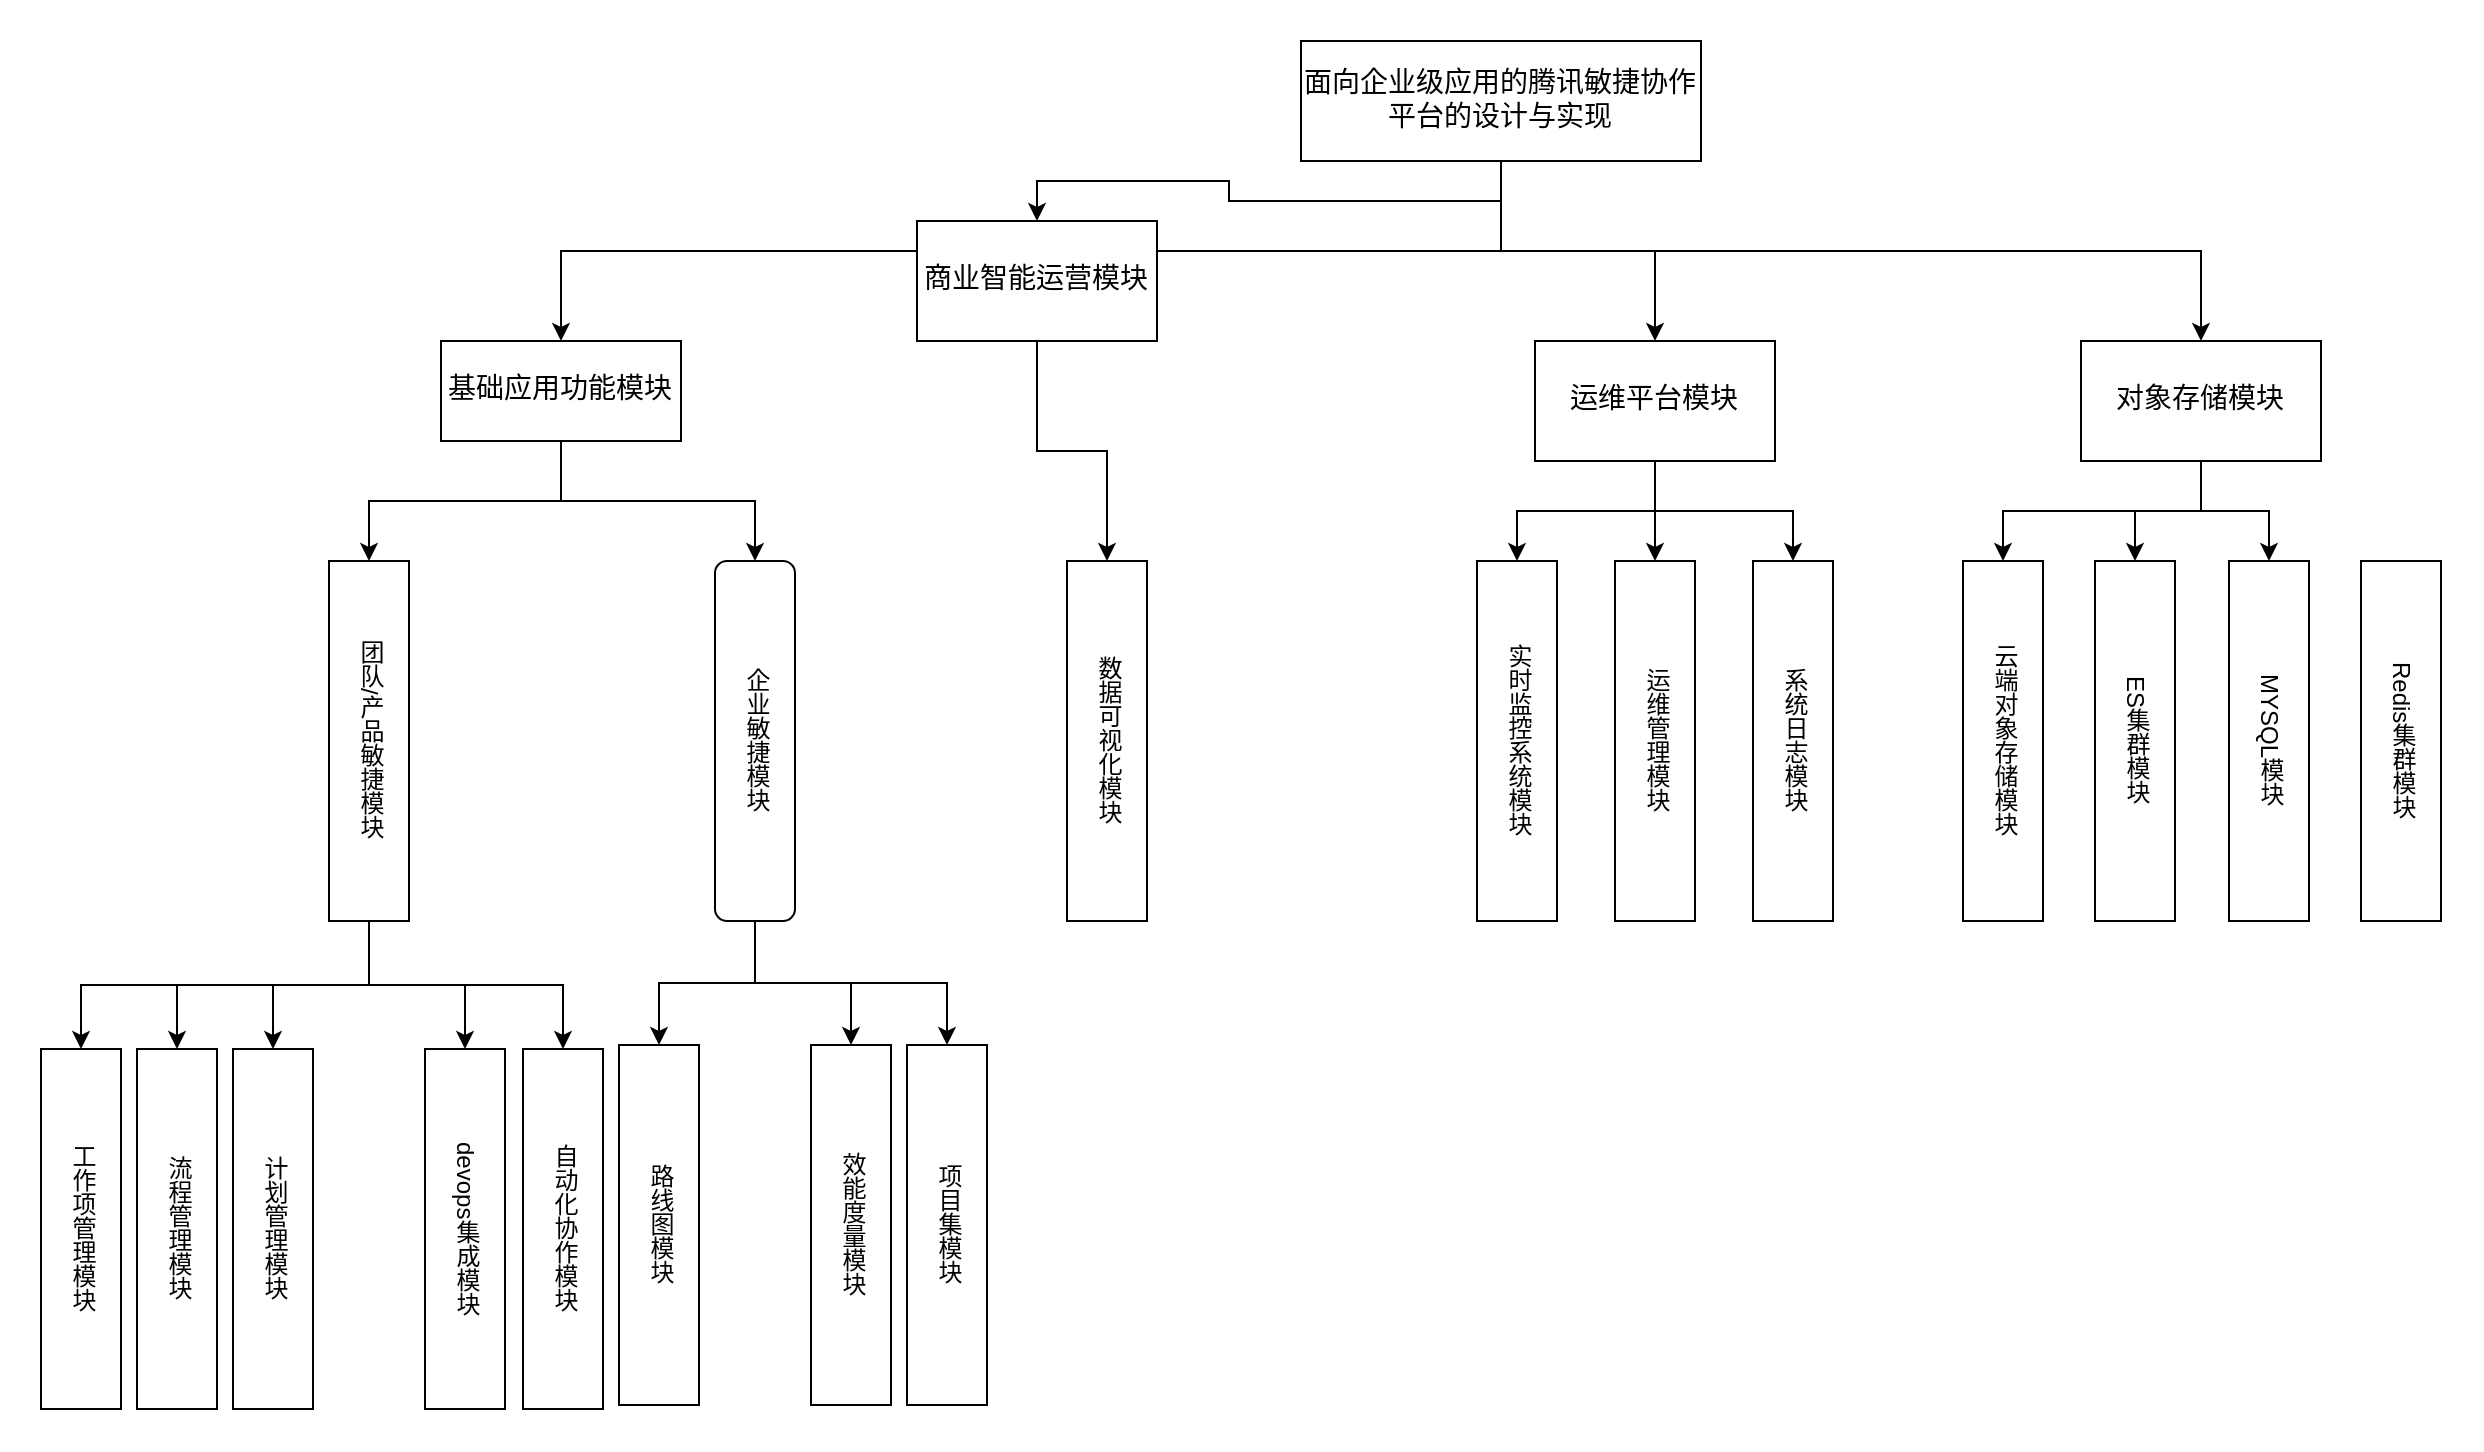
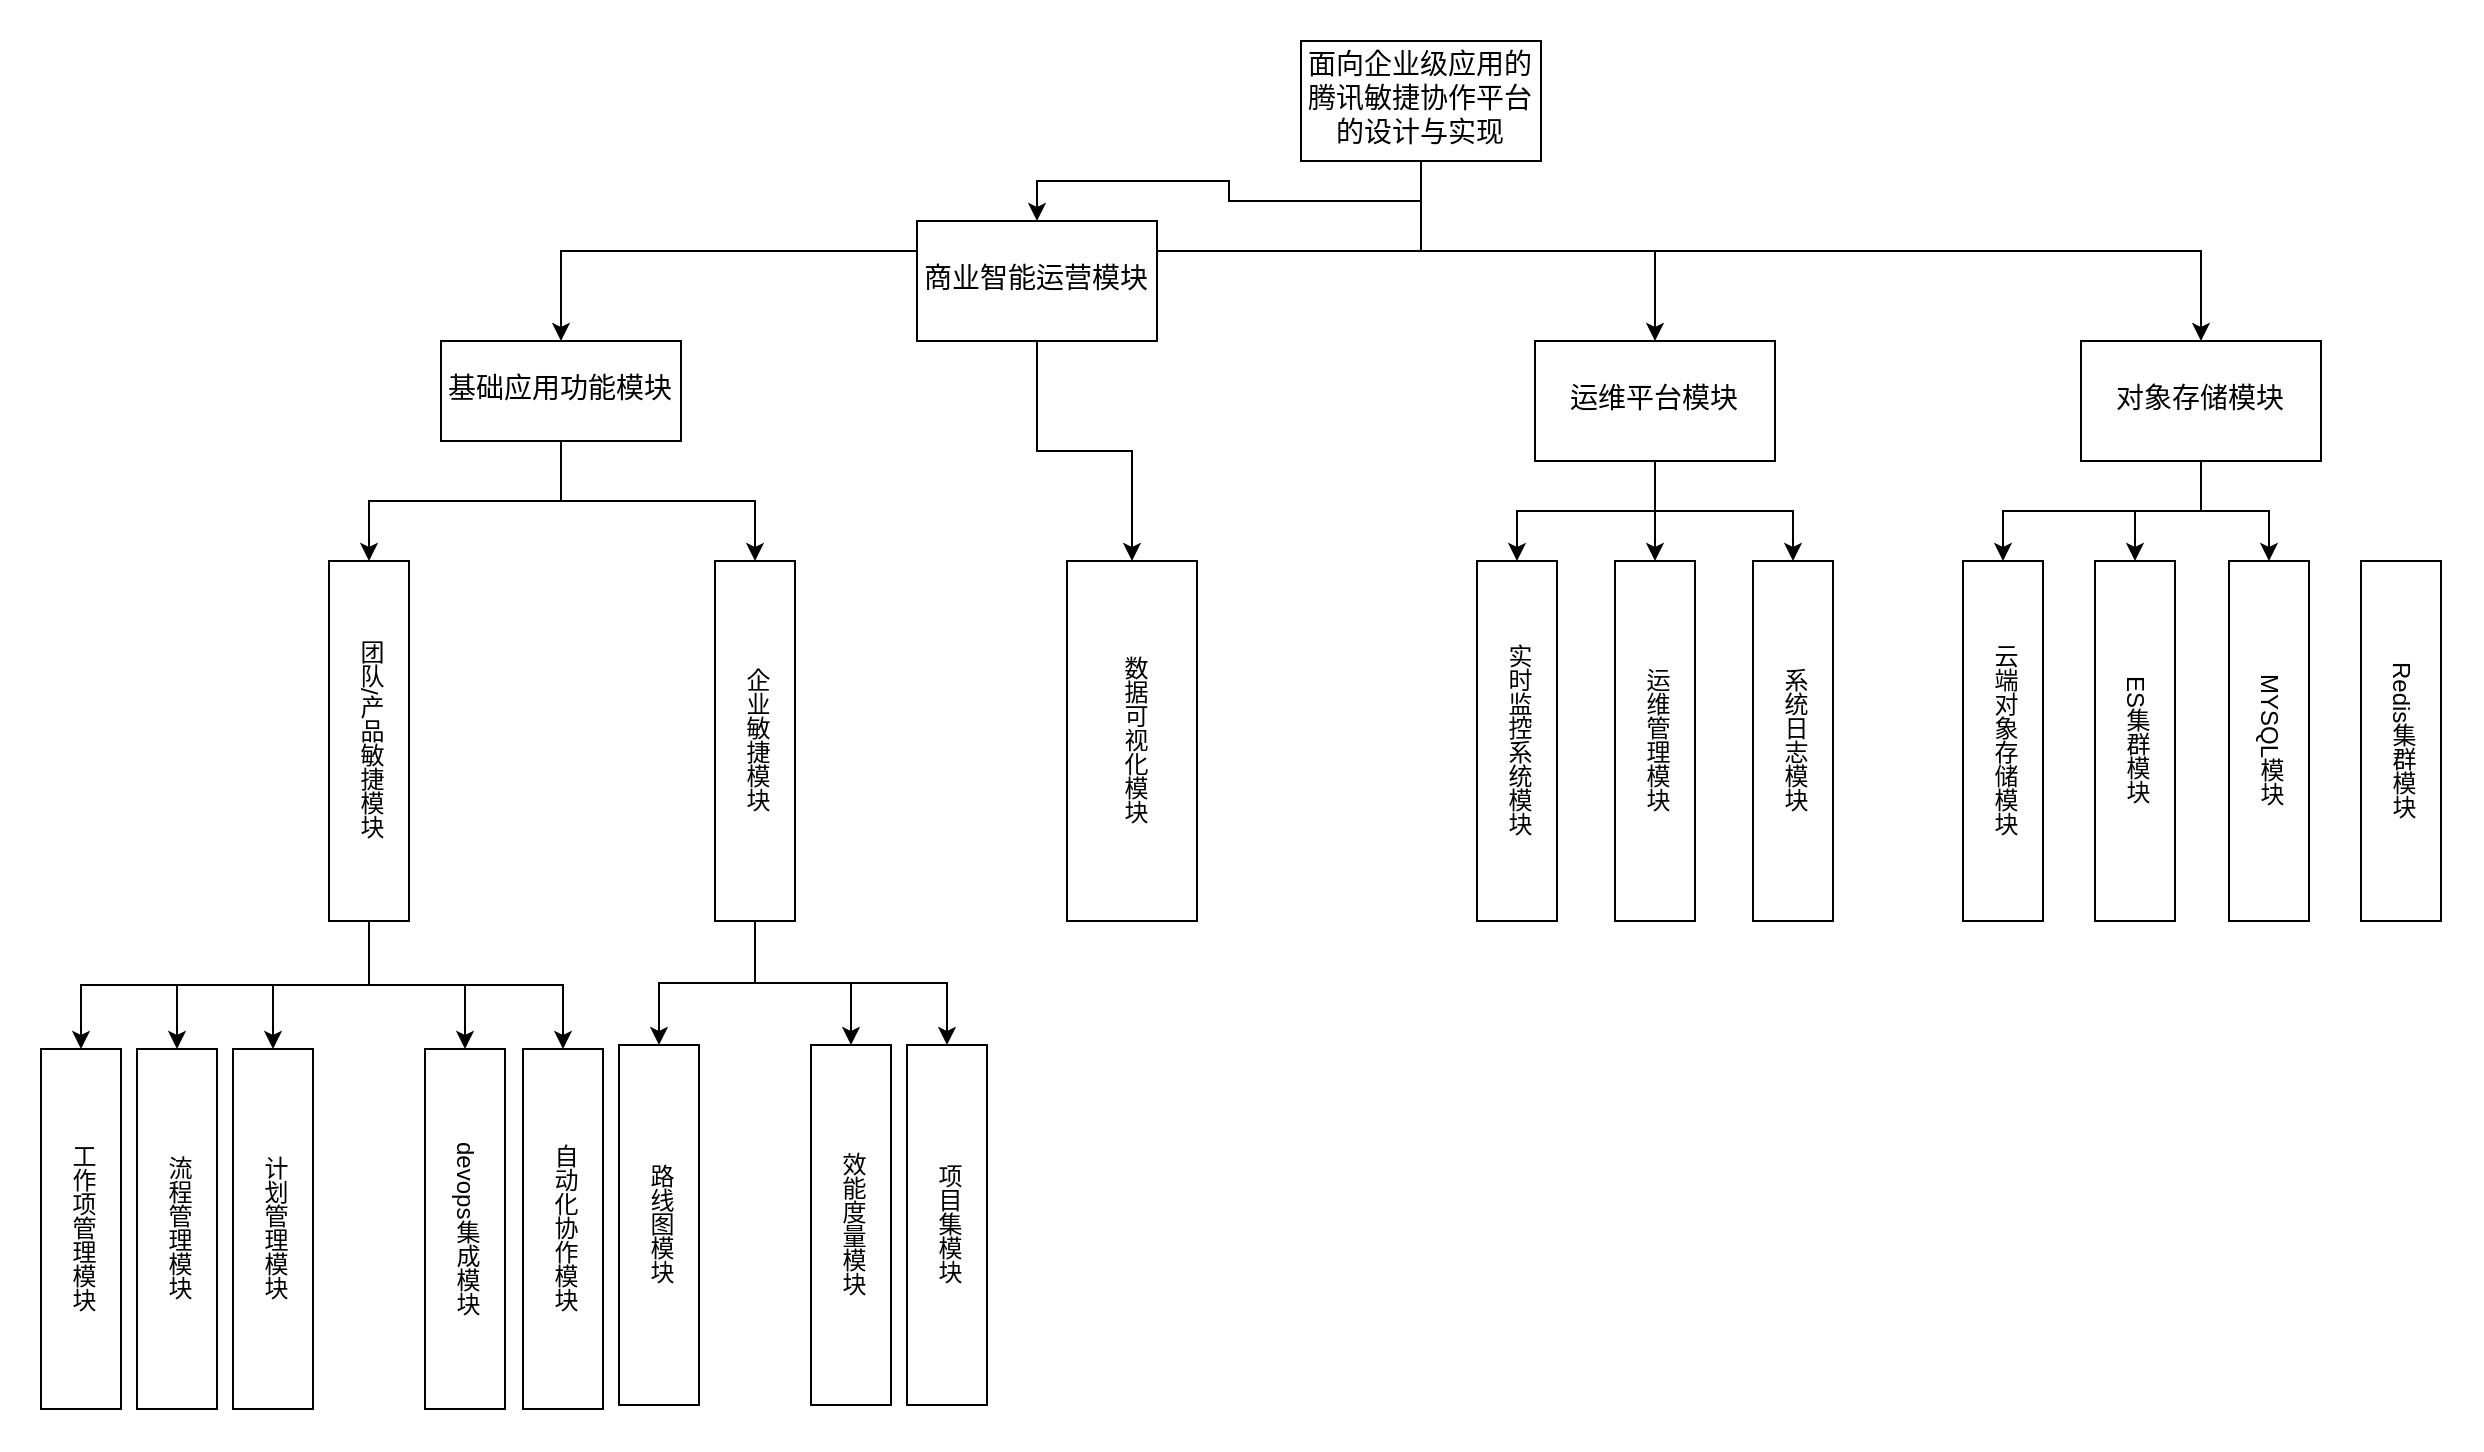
node "面向企业级应用的腾讯敏捷协作平台的设计与实现": size 400x120 -> 240x120
node "企业敏捷模块": shape rounded rectangle -> rectangle
node "数据可视化模块": size 80x360 -> 130x360
